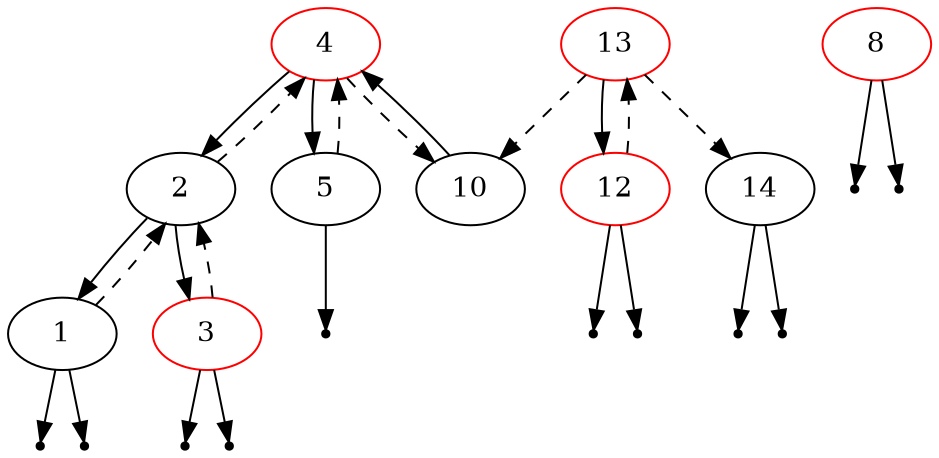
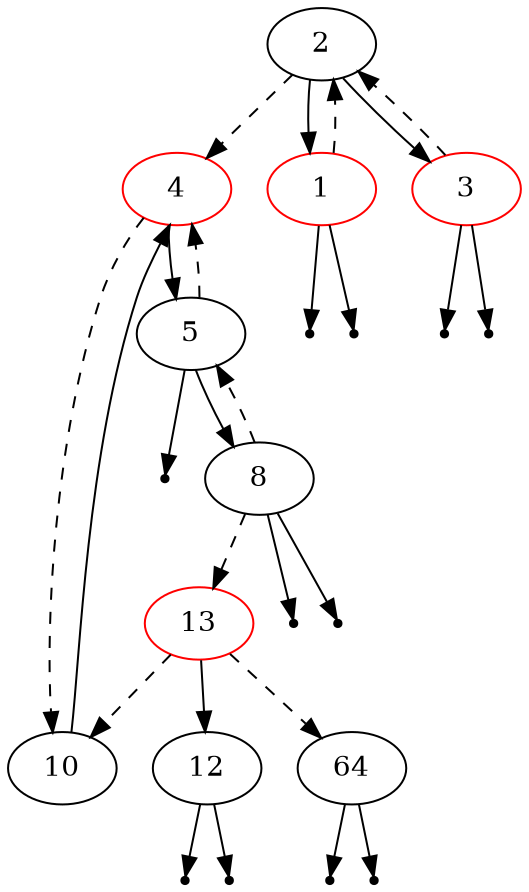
node "8": color red -> black
edge "4" -> "2": removed
edge "12" -> "13": now "8" -> "13"
node "12": color red -> black
node "14": label "14" -> "64"
node "1": color black -> red
edge "5" -> "8": added
edge "8" -> "5": added
